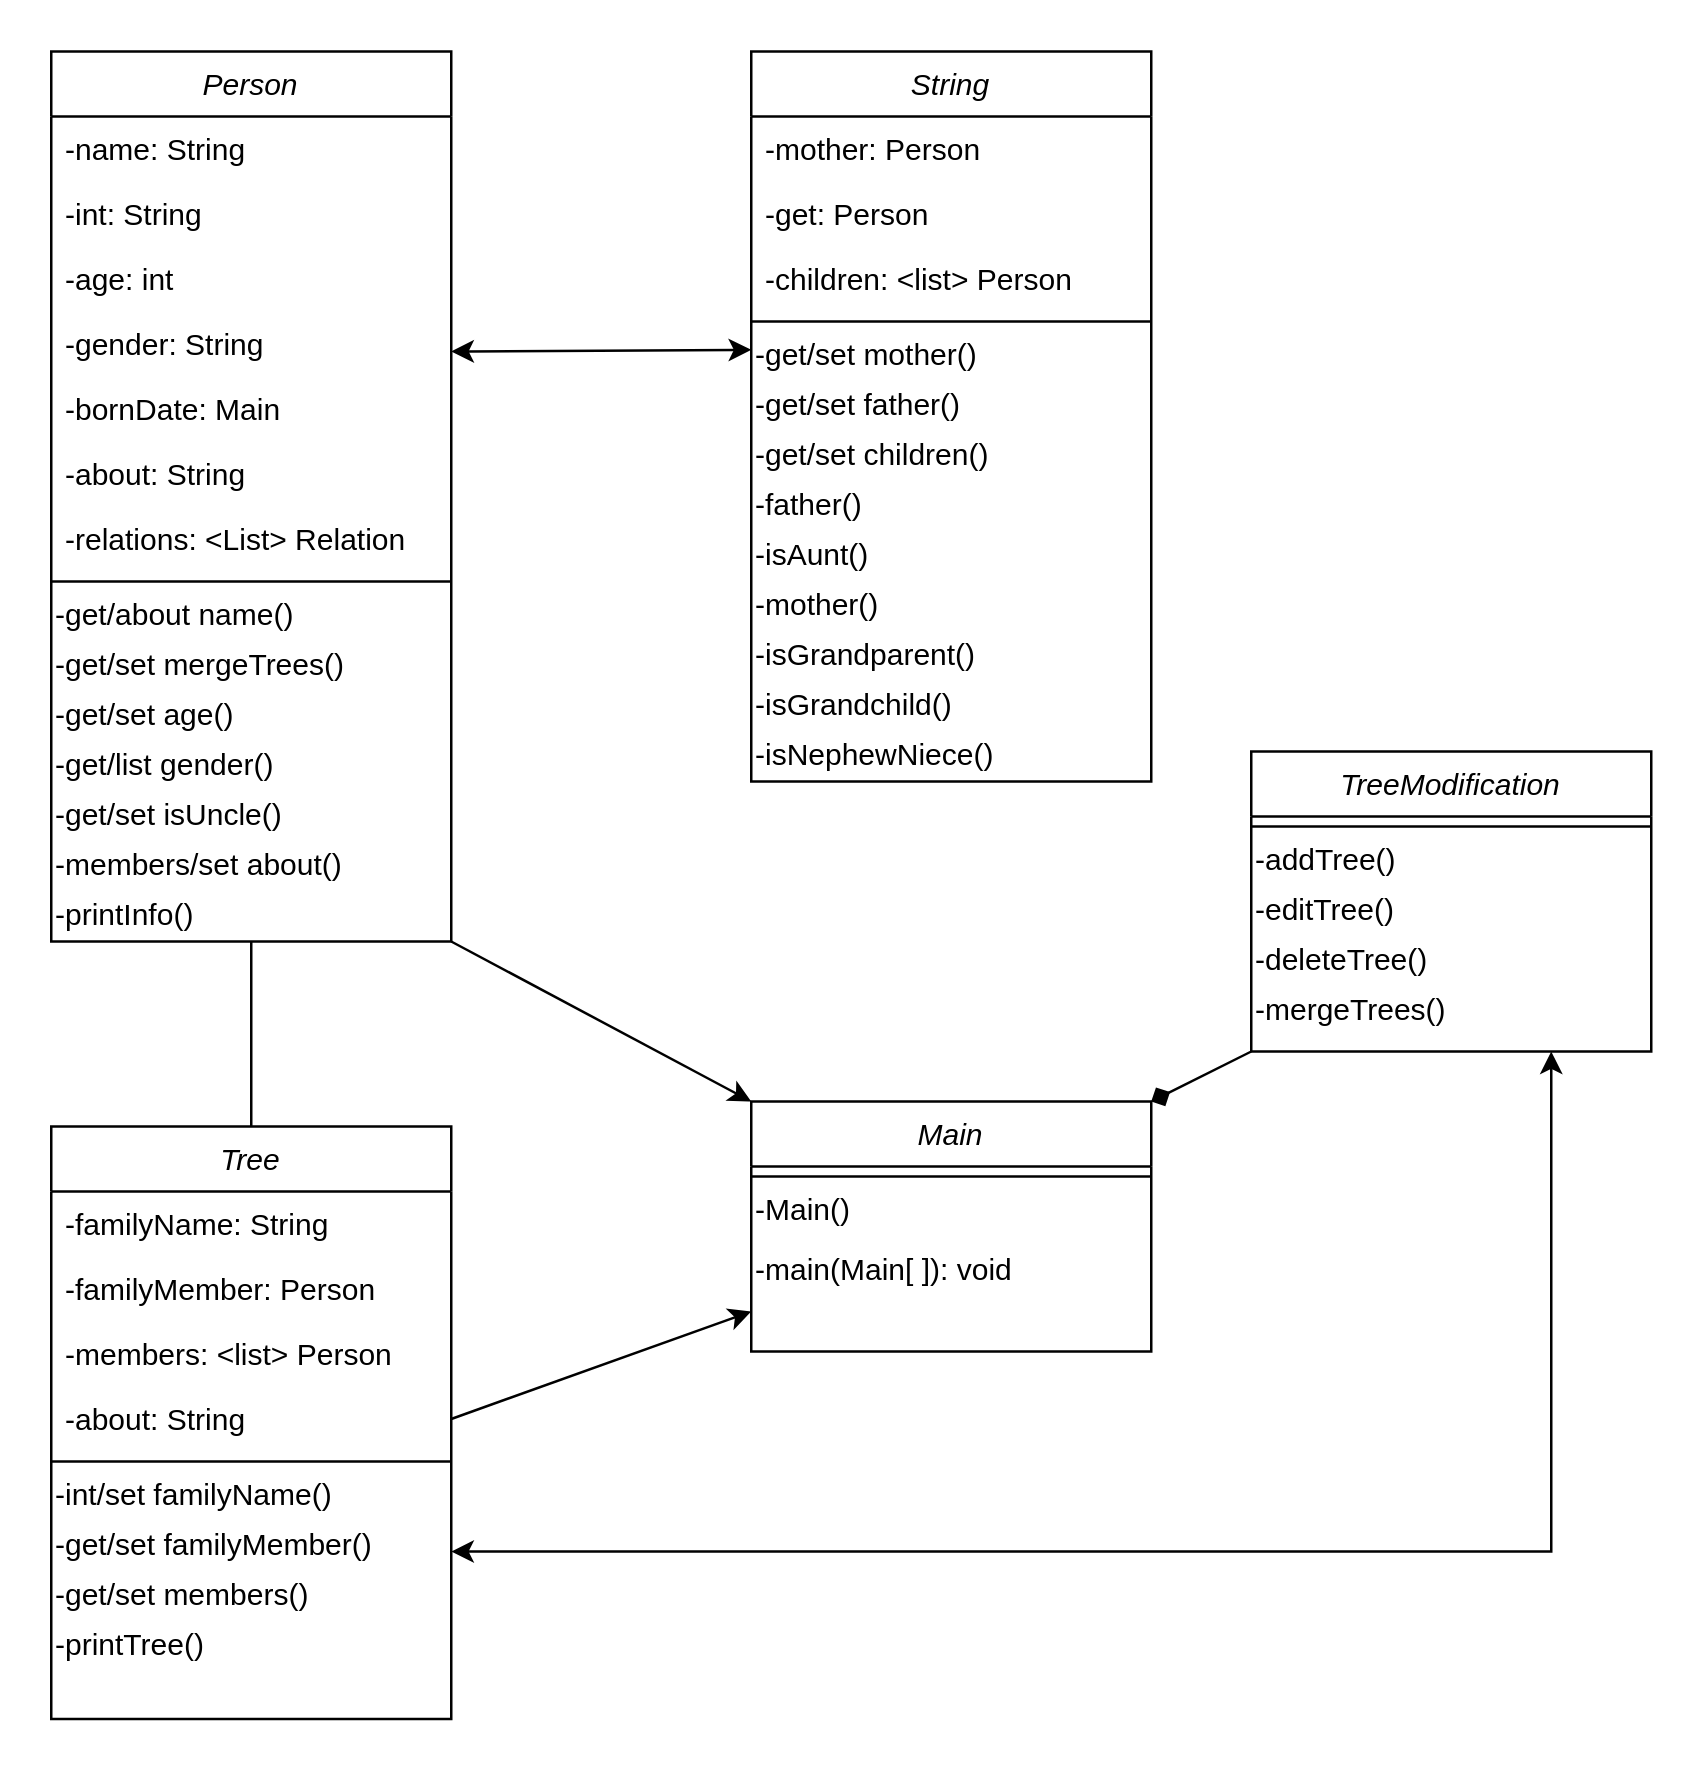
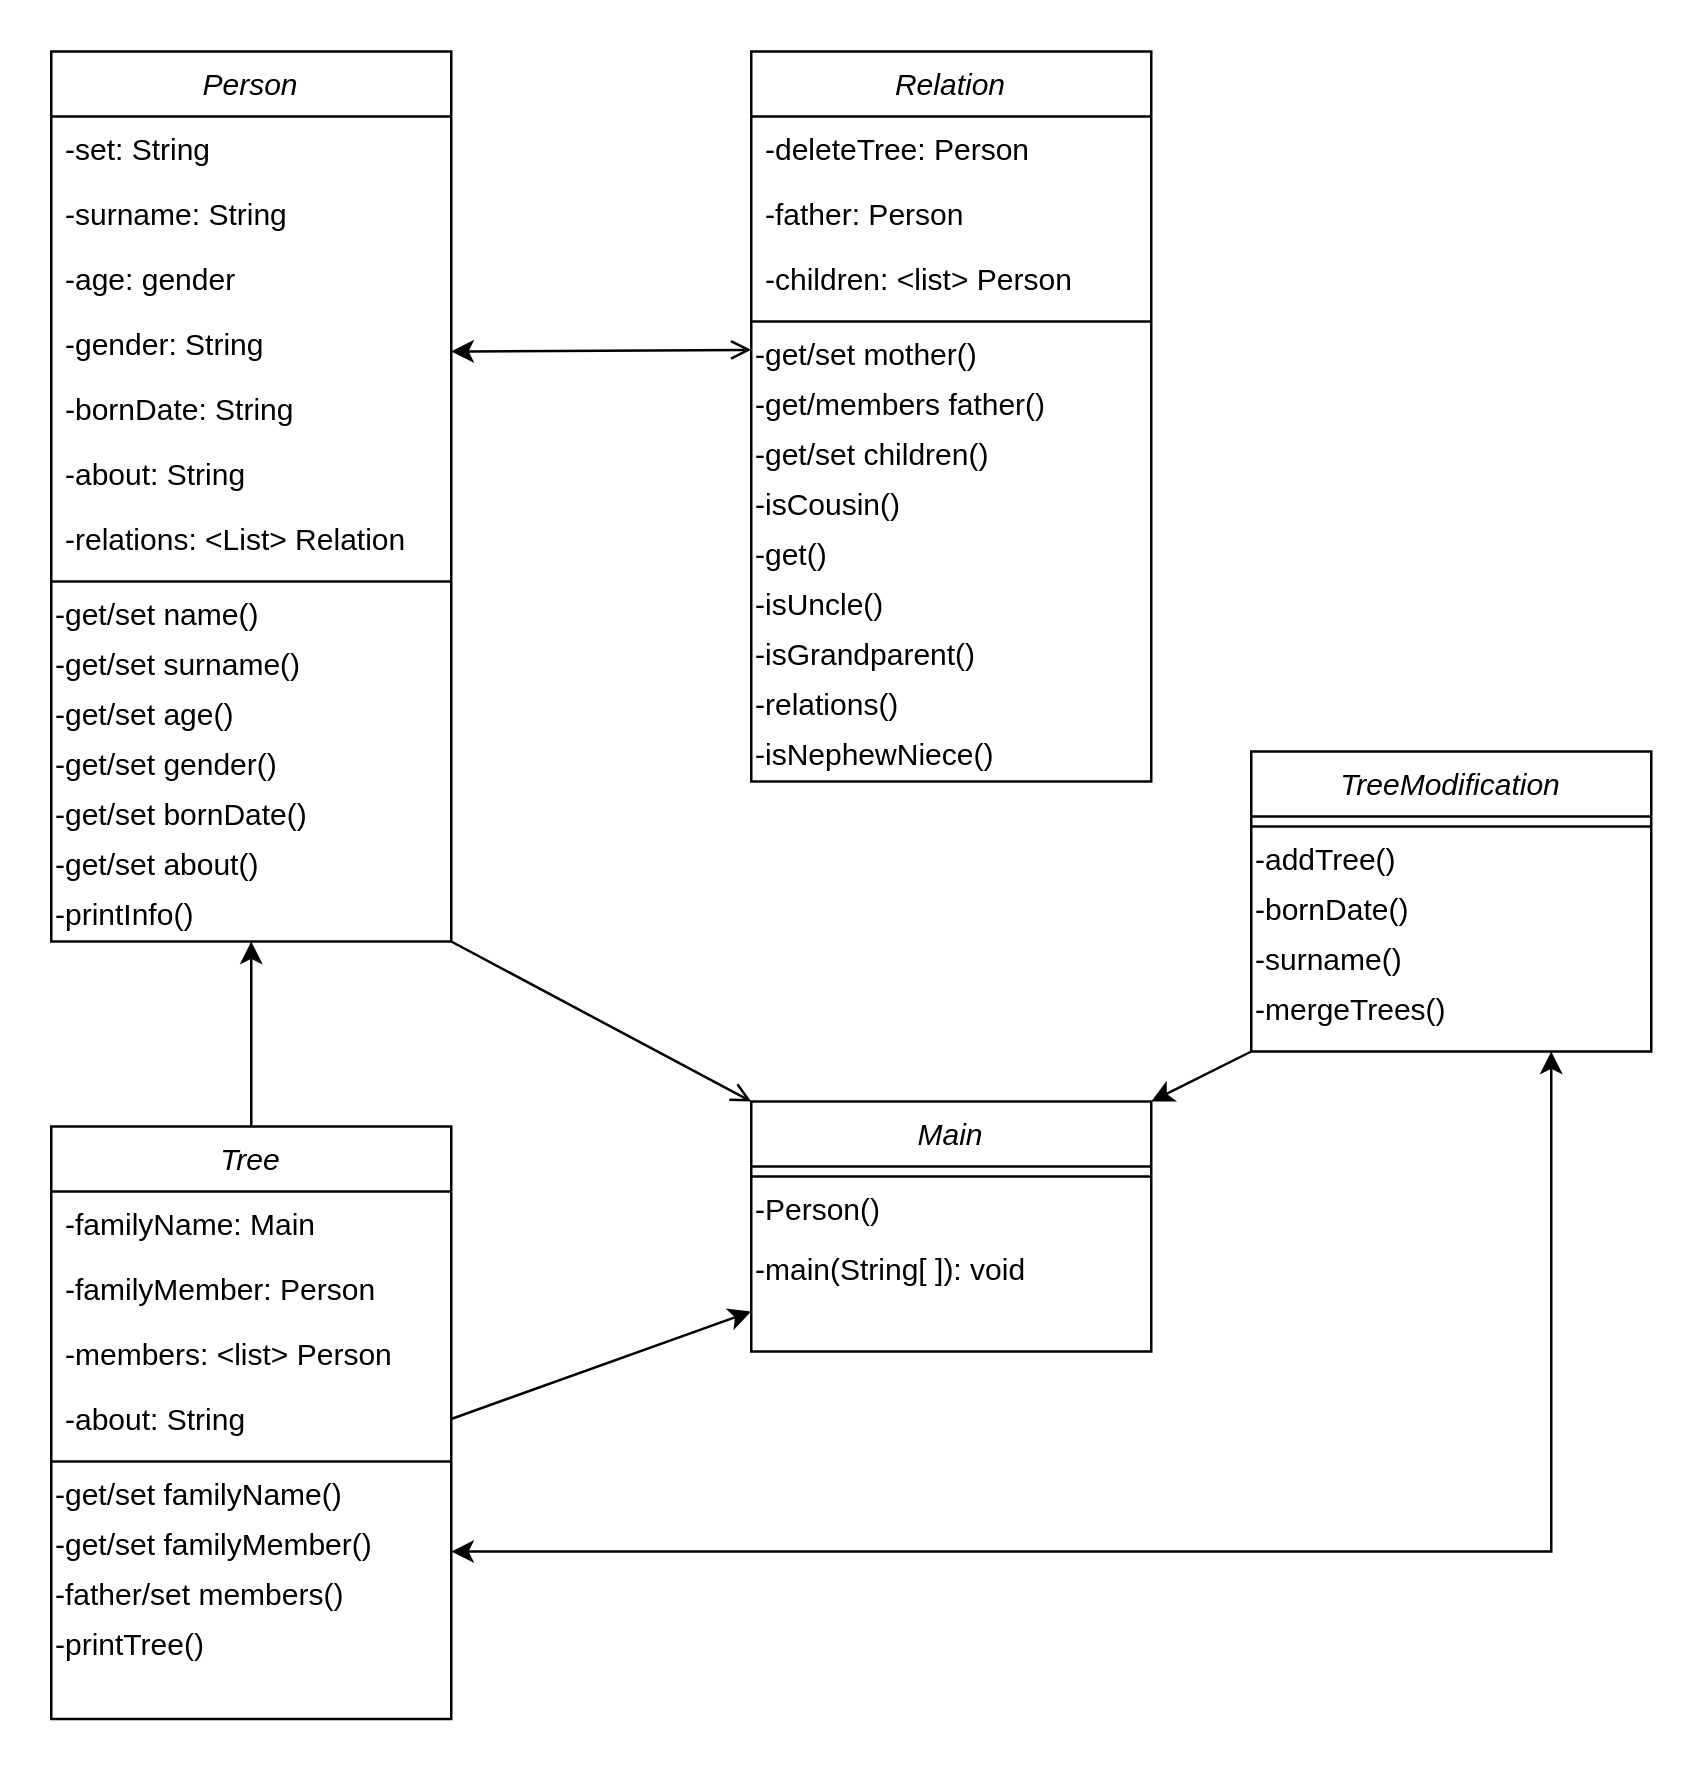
node "String": label "String" -> "Relation"
node "-name: String": label "-name: String" -> "-set: String"
node "-mother: Person": label "-mother: Person" -> "-deleteTree: Person"
node "-int: String": label "-int: String" -> "-surname: String"
node "-get: Person": label "-get: Person" -> "-father: Person"
node "-age: int": label "-age: int" -> "-age: gender"
edge "-gender: String" -- "-get/set mother()": arrowhead classic -> open
node "-get/set father()": label "-get/set father()" -> "-get/members father()"
node "-bornDate: Main": label "-bornDate: Main" -> "-bornDate: String"
node "-father()": label "-father()" -> "-isCousin()"
node "-isAunt()": label "-isAunt()" -> "-get()"
node "-mother()": label "-mother()" -> "-isUncle()"
node "-get/about name()": label "-get/about name()" -> "-get/set name()"
node "-get/set mergeTrees()": label "-get/set mergeTrees()" -> "-get/set surname()"
node "-isGrandchild()": label "-isGrandchild()" -> "-relations()"
node "-get/list gender()": label "-get/list gender()" -> "-get/set gender()"
node "-get/set isUncle()": label "-get/set isUncle()" -> "-get/set bornDate()"
node "-members/set about()": label "-members/set about()" -> "-get/set about()"
node "-editTree()": label "-editTree()" -> "-bornDate()"
edge "Person" -- "Tree": arrowhead none -> classic
node "-deleteTree()": label "-deleteTree()" -> "-surname()"
edge "TreeModification" -> "Main": arrowhead diamond -> classic
edge "Person" -> "Main": arrowhead classic -> open
node "-Main()": label "-Main()" -> "-Person()"
node "-familyName: String": label "-familyName: String" -> "-familyName: Main"
node "-main(Main[ ]): void": label "-main(Main[ ]): void" -> "-main(String[ ]): void"
node "-int/set familyName()": label "-int/set familyName()" -> "-get/set familyName()"
node "-get/set members()": label "-get/set members()" -> "-father/set members()"
